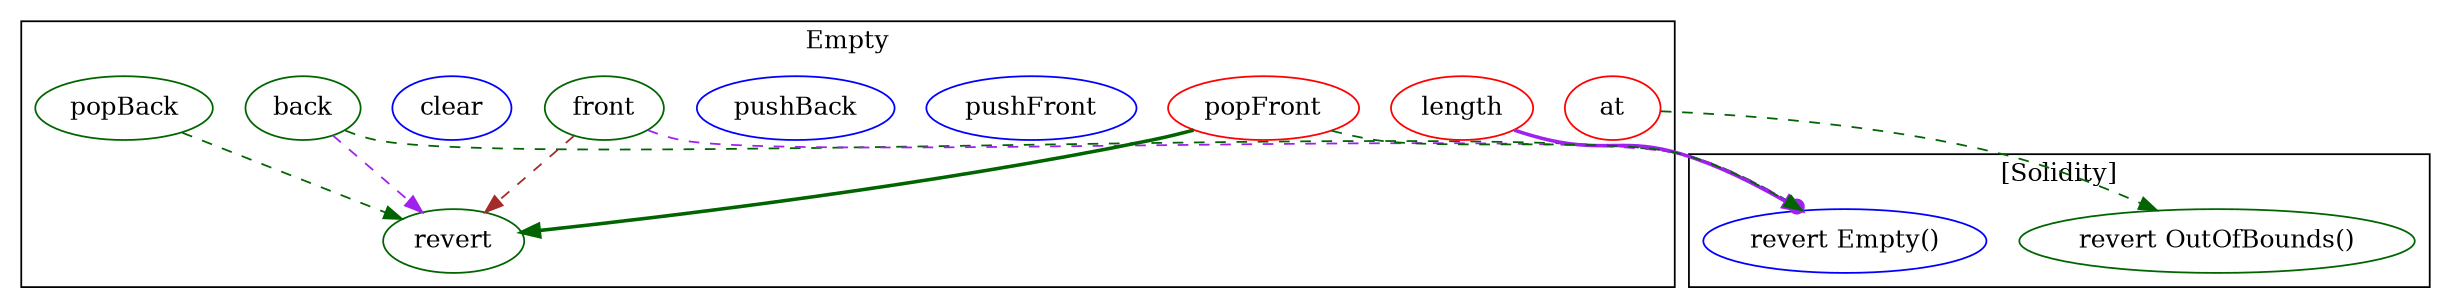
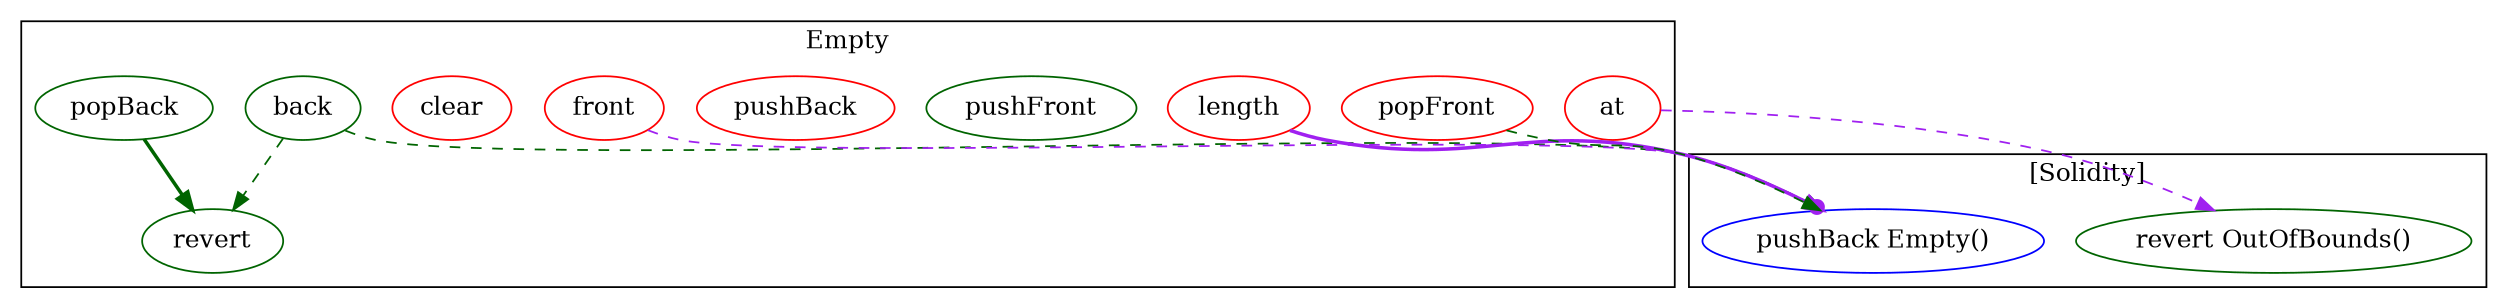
node "clear": color blue -> red
node "front": color darkgreen -> red
node "pushBack": color blue -> red
node "pushFront": color blue -> darkgreen
edge "at" -> "revert OutOfBounds()": color darkgreen -> purple
edge "back" -> "revert": color purple -> darkgreen
edge "front" -> "revert": removed
edge "popBack" -> "revert": style dashed -> bold
edge "popFront" -> "revert": removed
node "revert Empty()": label "revert Empty()" -> "pushBack Empty()"
